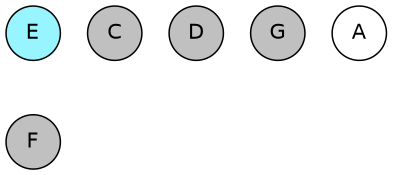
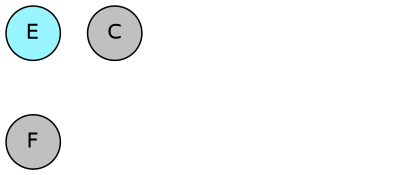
node "D": removed
node "G": removed
node "A": removed
